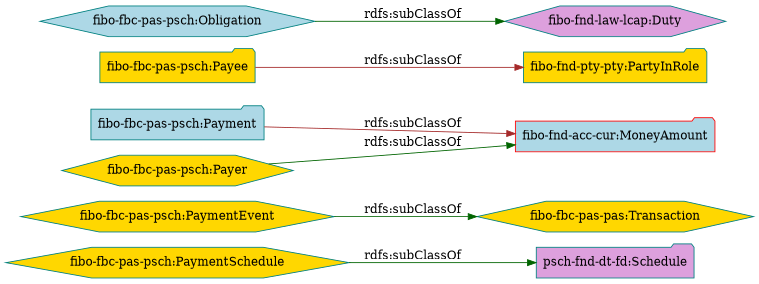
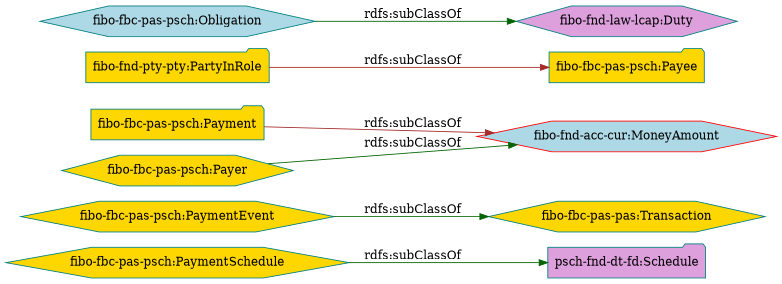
edge "fibo-fbc-pas-psch:Payee" -> "fibo-fnd-pty-pty:PartyInRole": reversed
node "fibo-fbc-pas-psch:Payment": fillcolor lightblue -> gold
node "fibo-fnd-acc-cur:MoneyAmount": shape folder -> hexagon
